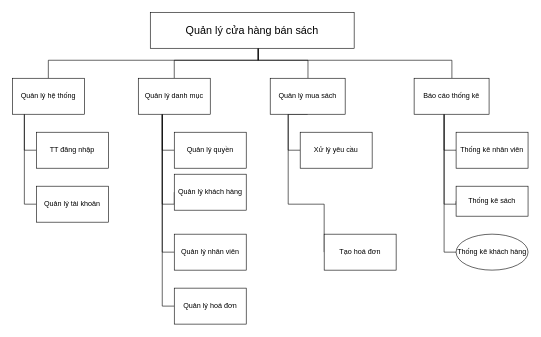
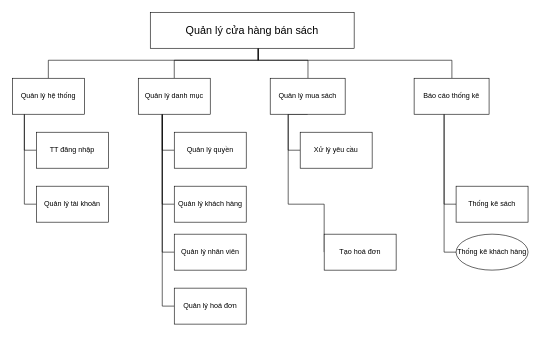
edge "Báo cáo thống kê" -- "Thống kê nhân viên": removed
node "Thống kê nhân viên": removed
node "Quản lý khách hàng": moved (210, 192) -> (210, 204)
node "Thống kê sách": size 72x30 -> 72x36
